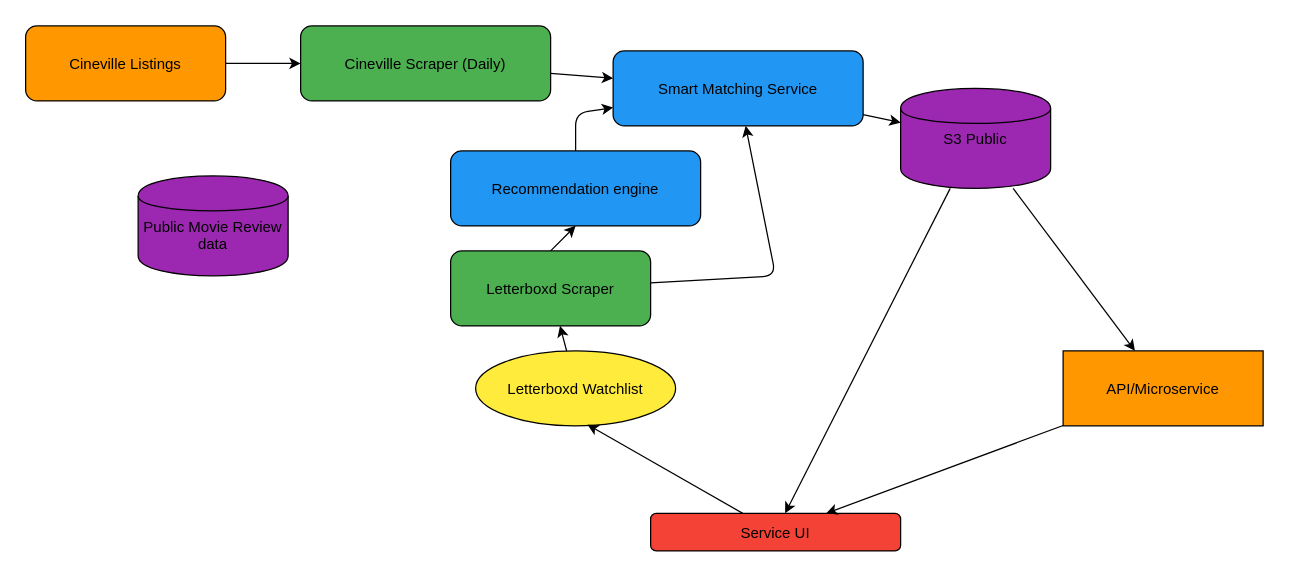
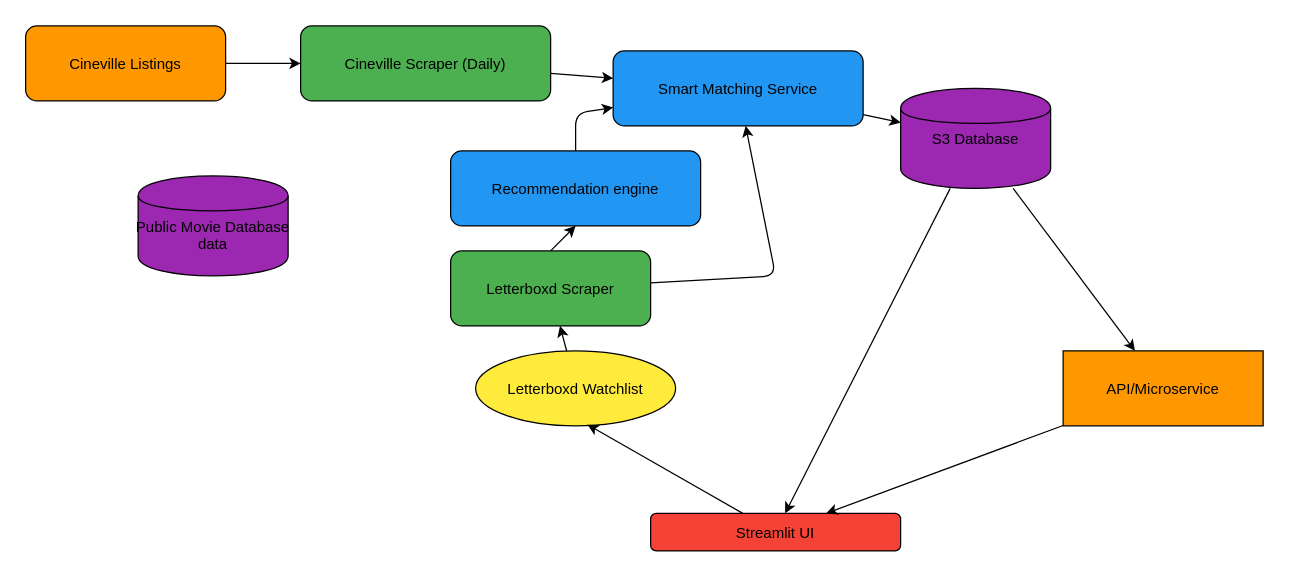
node "S3 Public": label "S3 Public" -> "S3 Database"
node "Public Movie Review data": label "Public Movie Review data" -> "Public Movie Database data"
node "Service UI": label "Service UI" -> "Streamlit UI"
